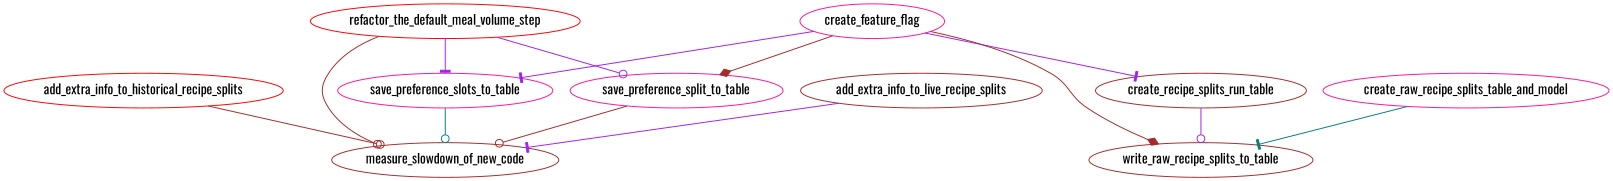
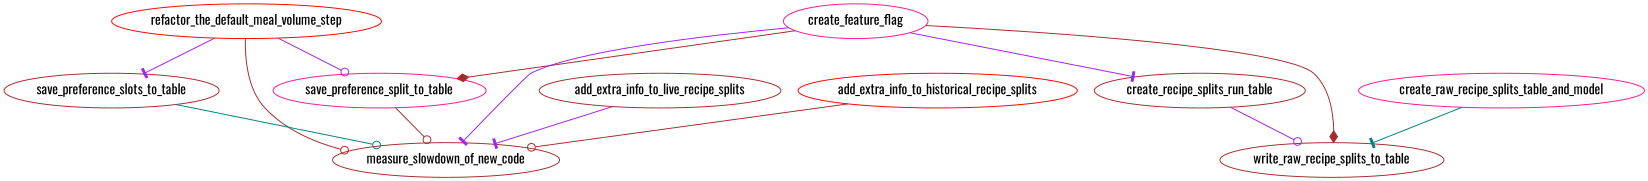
edge "create_feature_flag" -> "save_preference_slots_to_table": now "create_feature_flag" -> "measure_slowdown_of_new_code"
node "save_preference_slots_to_table": color deeppink -> brown
